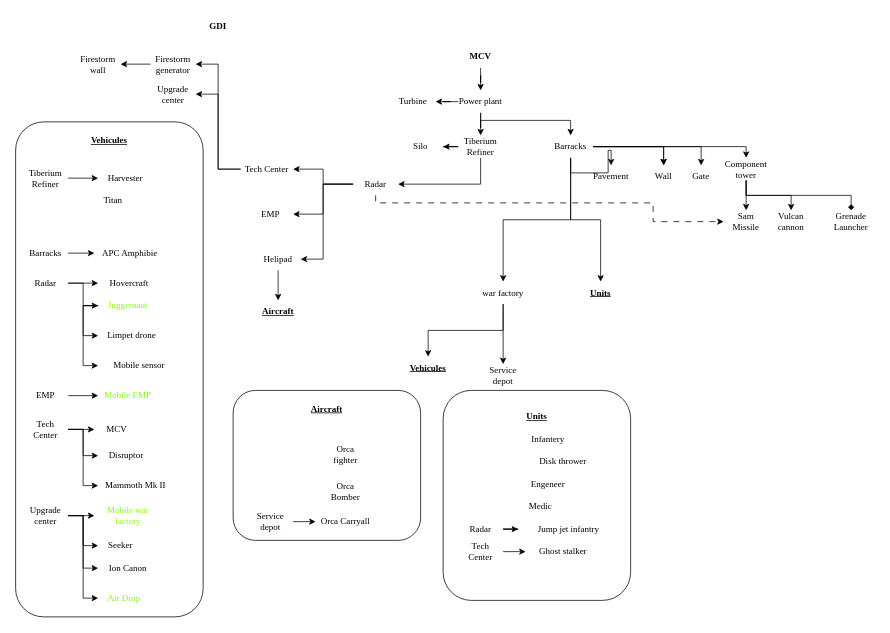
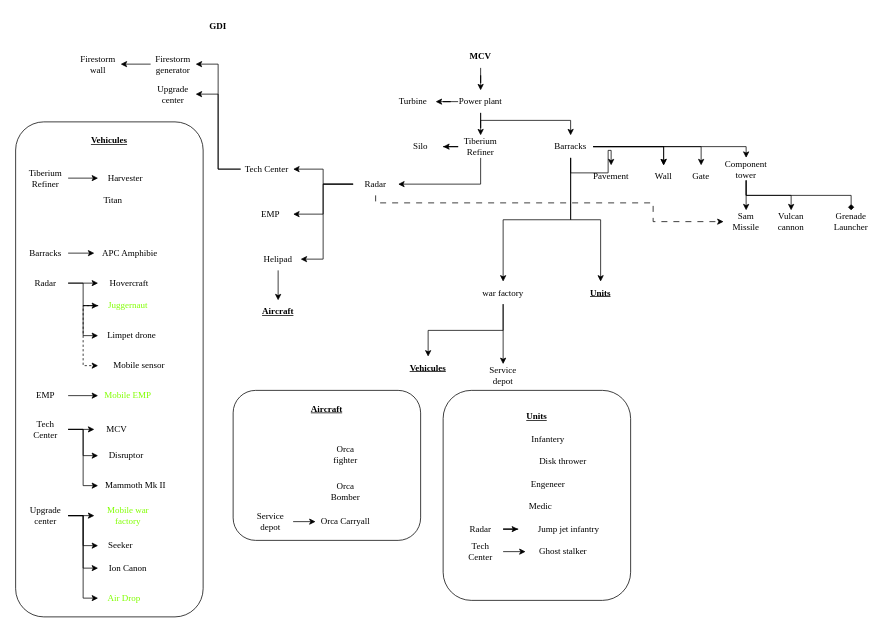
edge "Juggernaut" -> "Mobile sensor": style solid -> dashed
